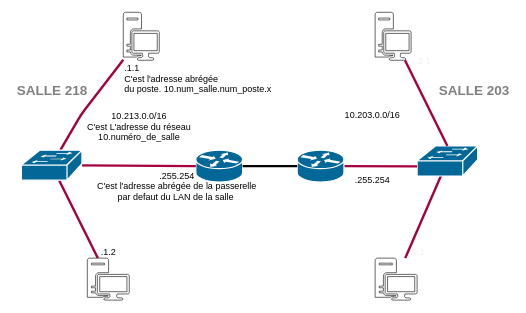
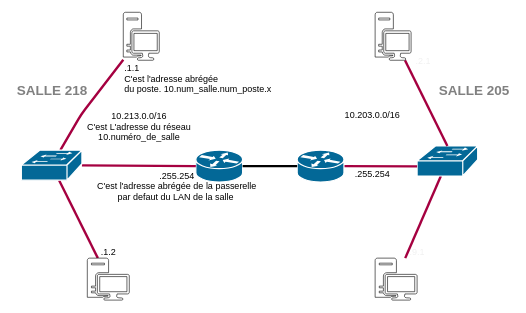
node "SALLE 203": label "SALLE 203" -> "SALLE 205"
node ".255.254": moved (372, 180) -> (372, 174)
